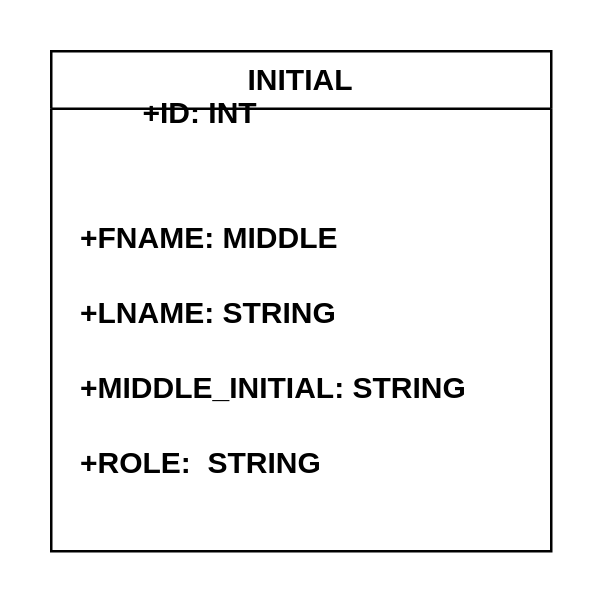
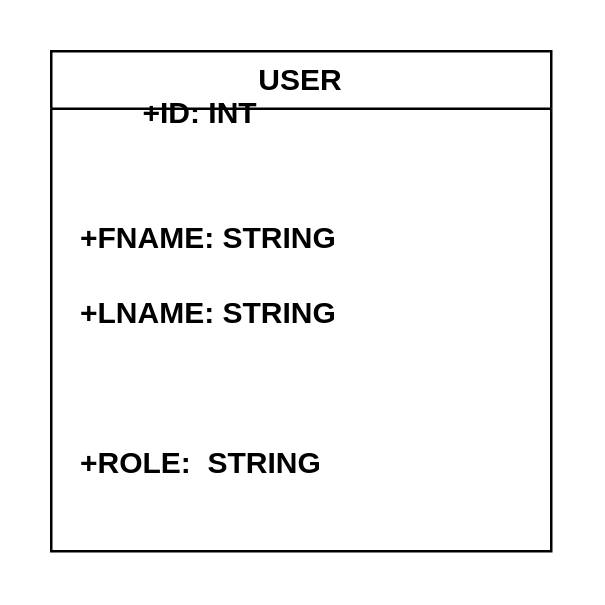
node "INITIAL": label "INITIAL" -> "USER"
node "+FNAME: MIDDLE": label "+FNAME: MIDDLE" -> "+FNAME: STRING"
node "+MIDDLE_INITIAL: STRING": removed
